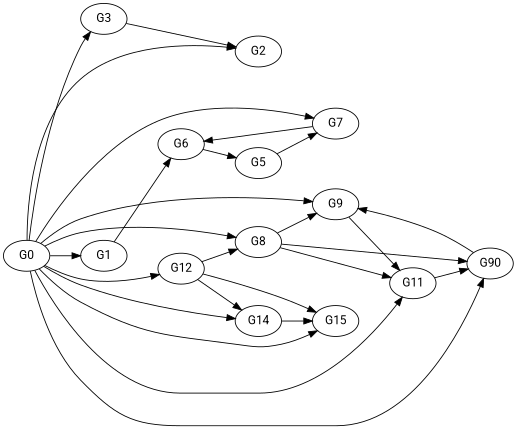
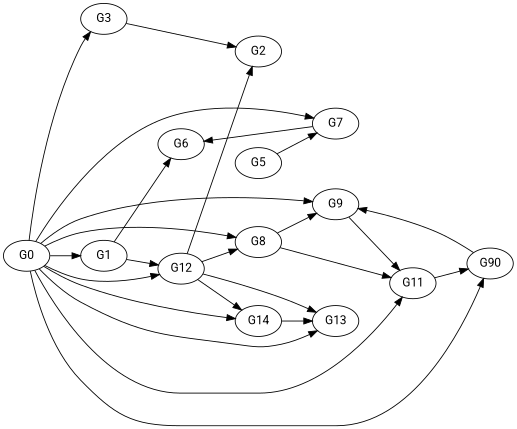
edge "G0" -> "G2": now "G12" -> "G2"
edge "G6" -> "G5": removed
edge "G8" -> "G90": removed
edge "G1" -> "G12": added
node "G15": label "G15" -> "G13"
